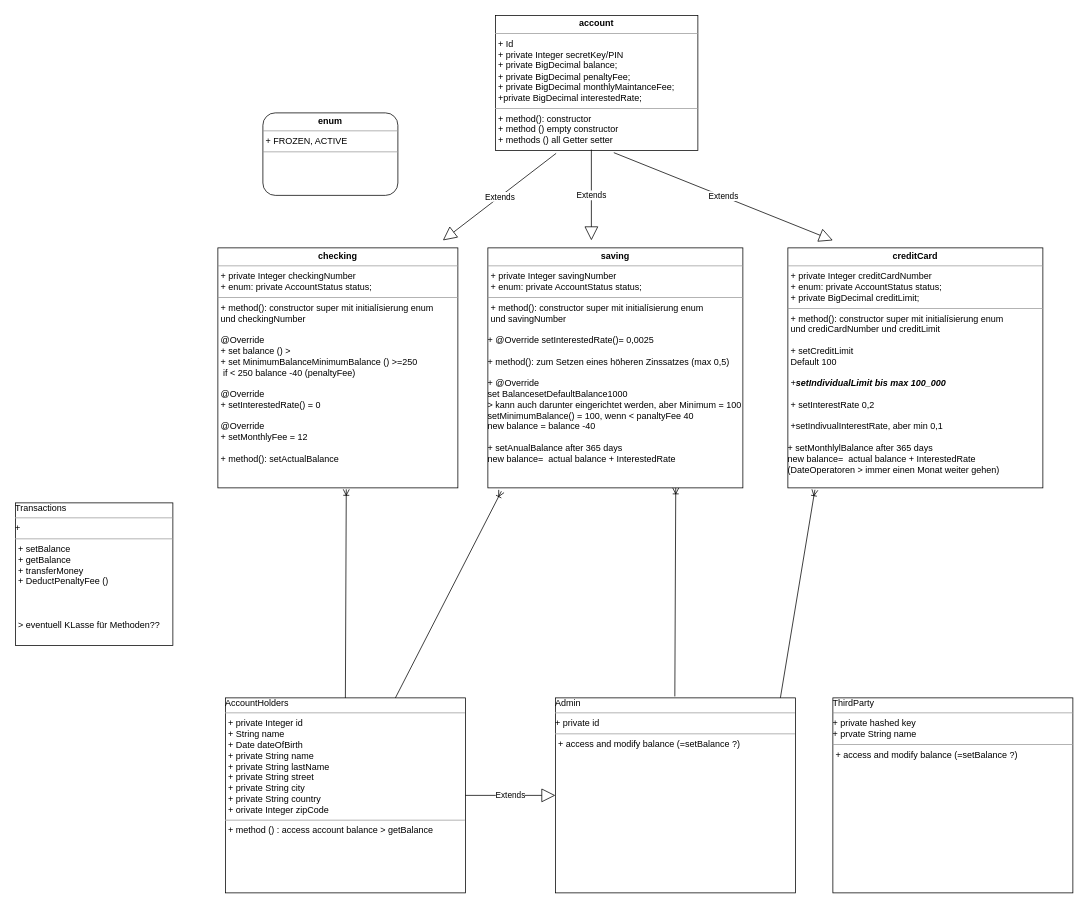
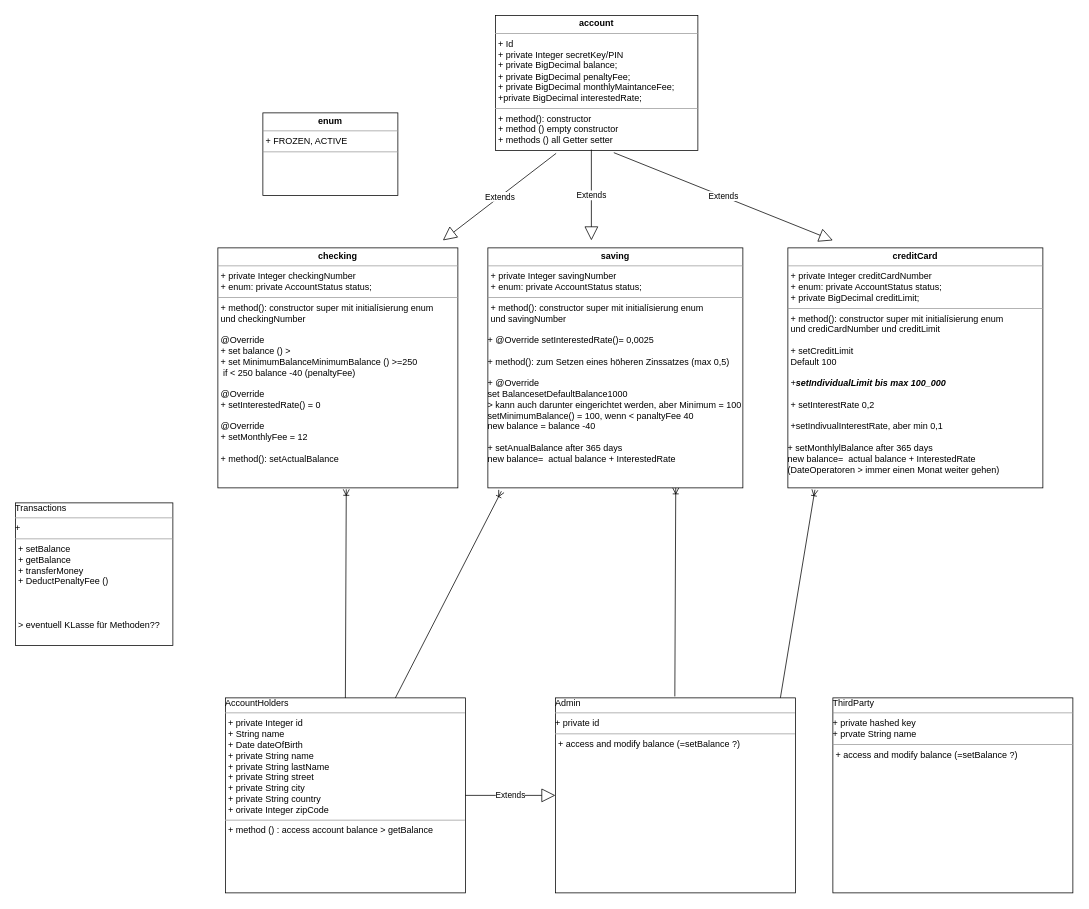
node "enum + FROZEN, ACTIVE": shape rounded rectangle -> rectangle
